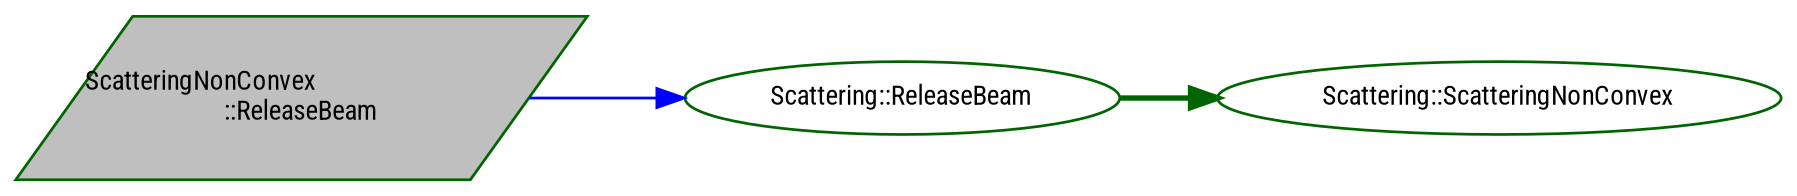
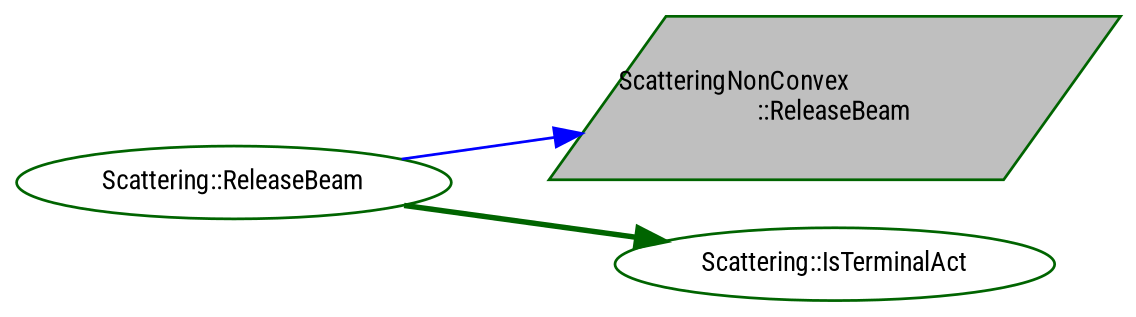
edge "ScatteringNonConvex ::ReleaseBeam" -> "Scattering::ReleaseBeam": reversed
node "Scattering::ScatteringNonConvex": label "Scattering::ScatteringNonConvex" -> "Scattering::IsTerminalAct"
